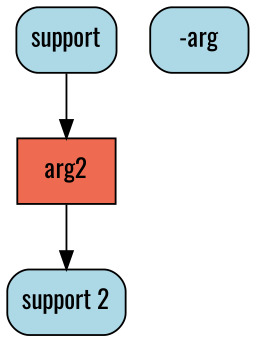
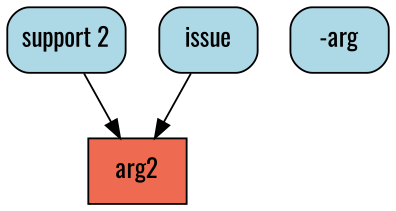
node "support": label "support" -> "issue"
edge "arg2" -> "support 2": reversed
